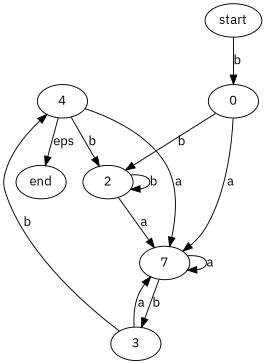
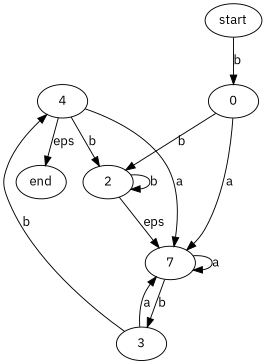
edge "2" -> "7": label "a" -> "eps"
